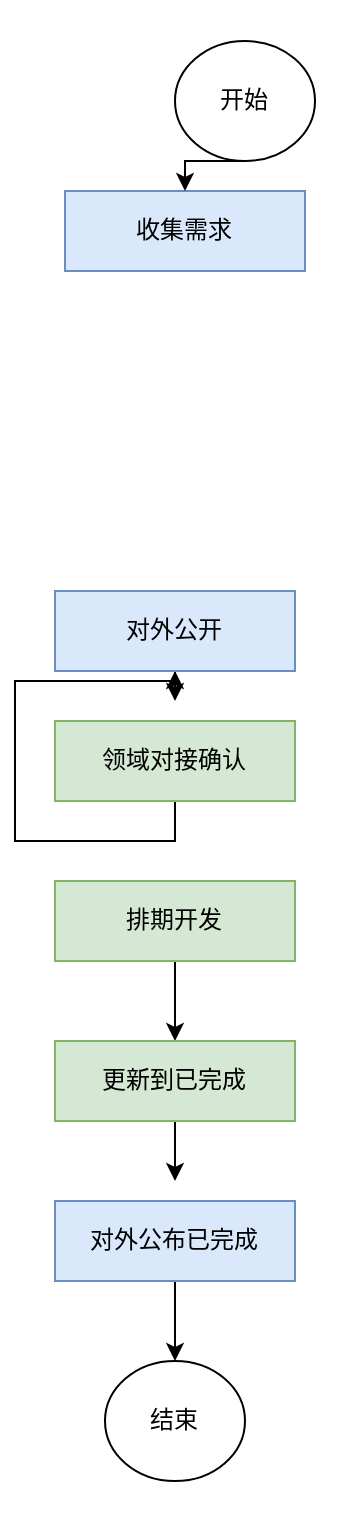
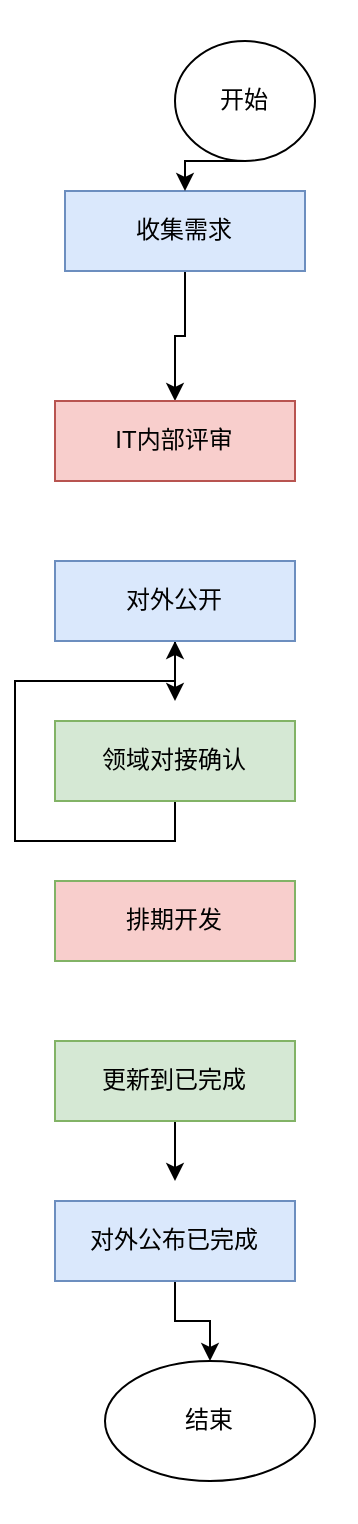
edge "收集需求" -> "IT内部评审": added
node "IT内部评审": added
node "对外公开": moved (175, 631) -> (175, 601)
node "排期开发": fillcolor #d5e8d4 -> #f8cecc
edge "排期开发" -> "更新到已完成": removed
node "结束": size 140x120 -> 210x120
